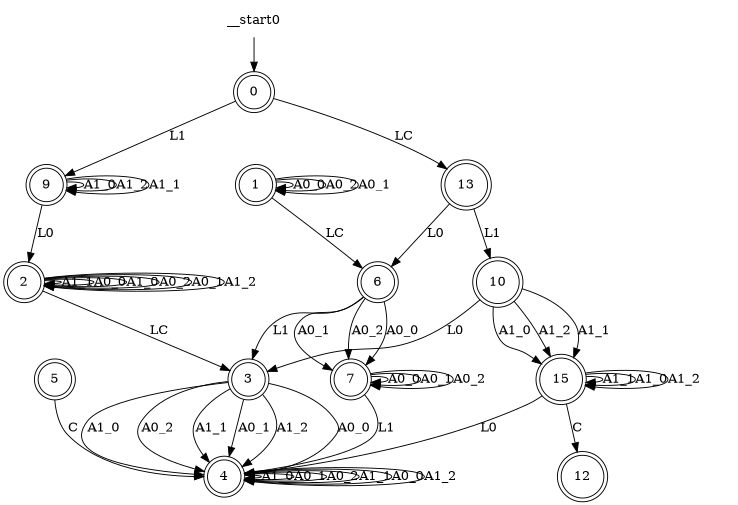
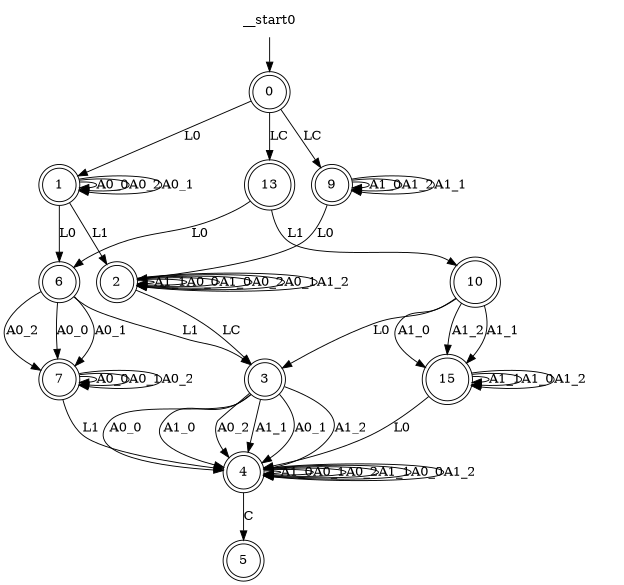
edge "0" -> "9": label "L1" -> "LC"
edge "0" -> "1": added, label "L0"
edge "1" -> "2": added, label "L1"
edge "1" -> "6": label "LC" -> "L0"
edge "5" -> "4": reversed
node "12": removed
